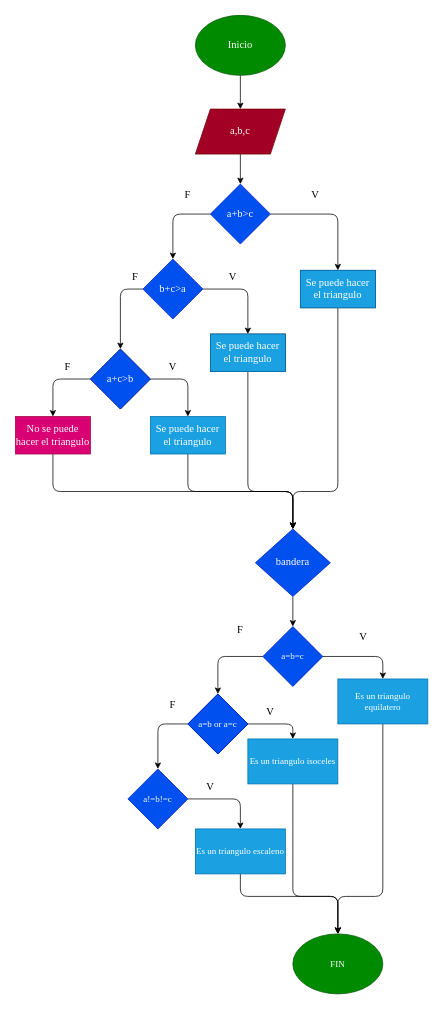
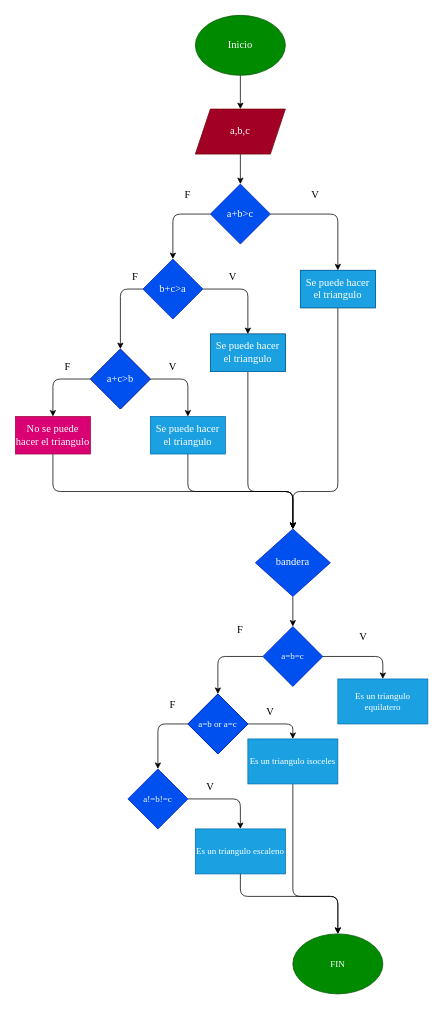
edge "Es un triangulo equilatero" -> "FIN": removed
